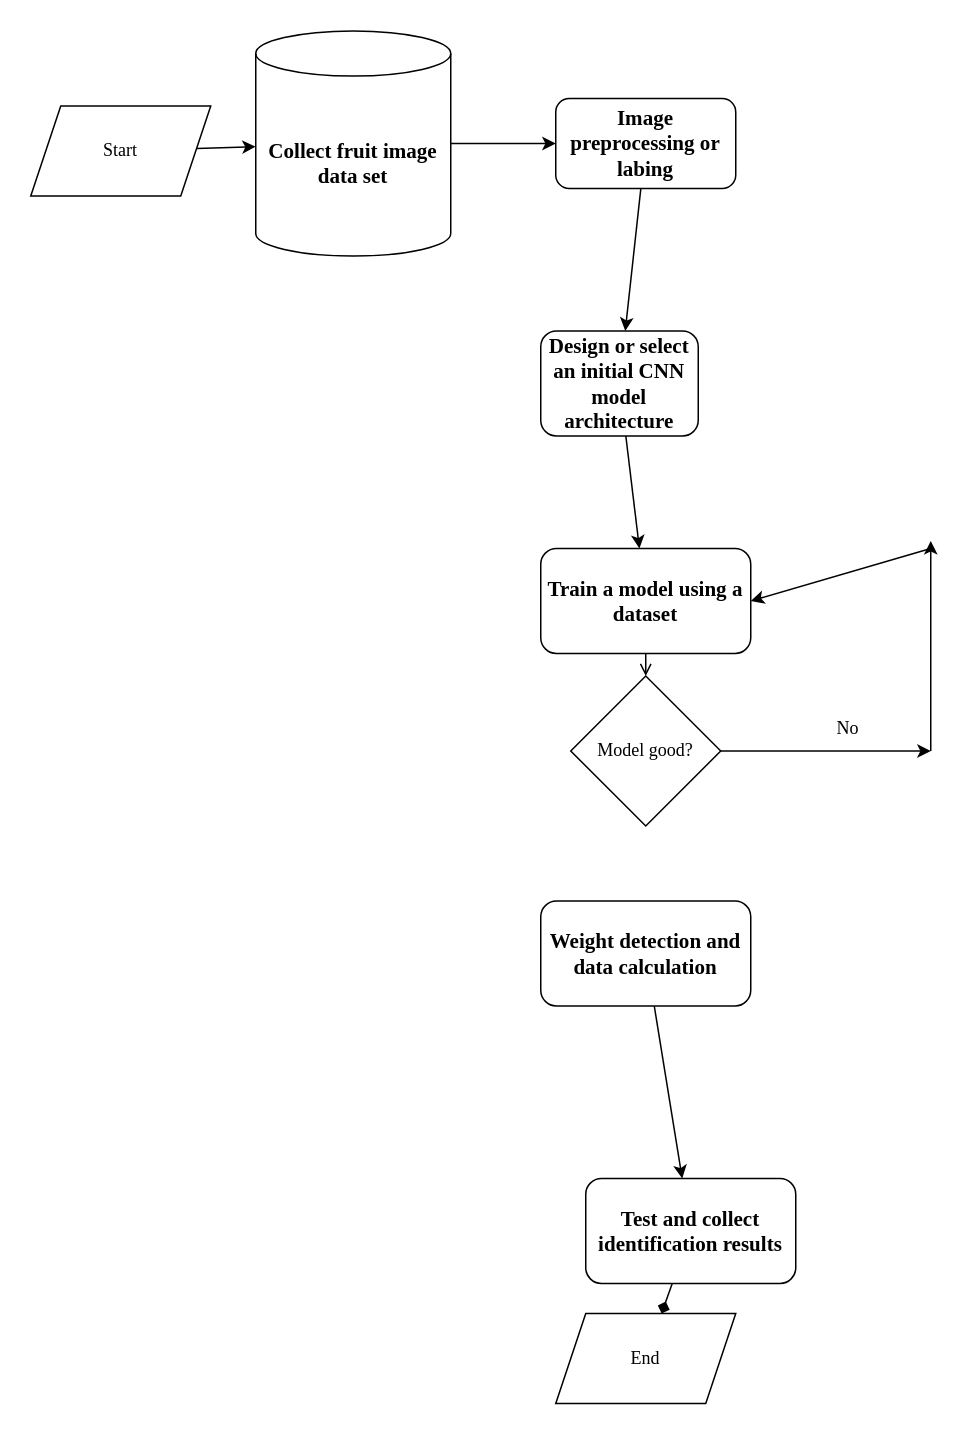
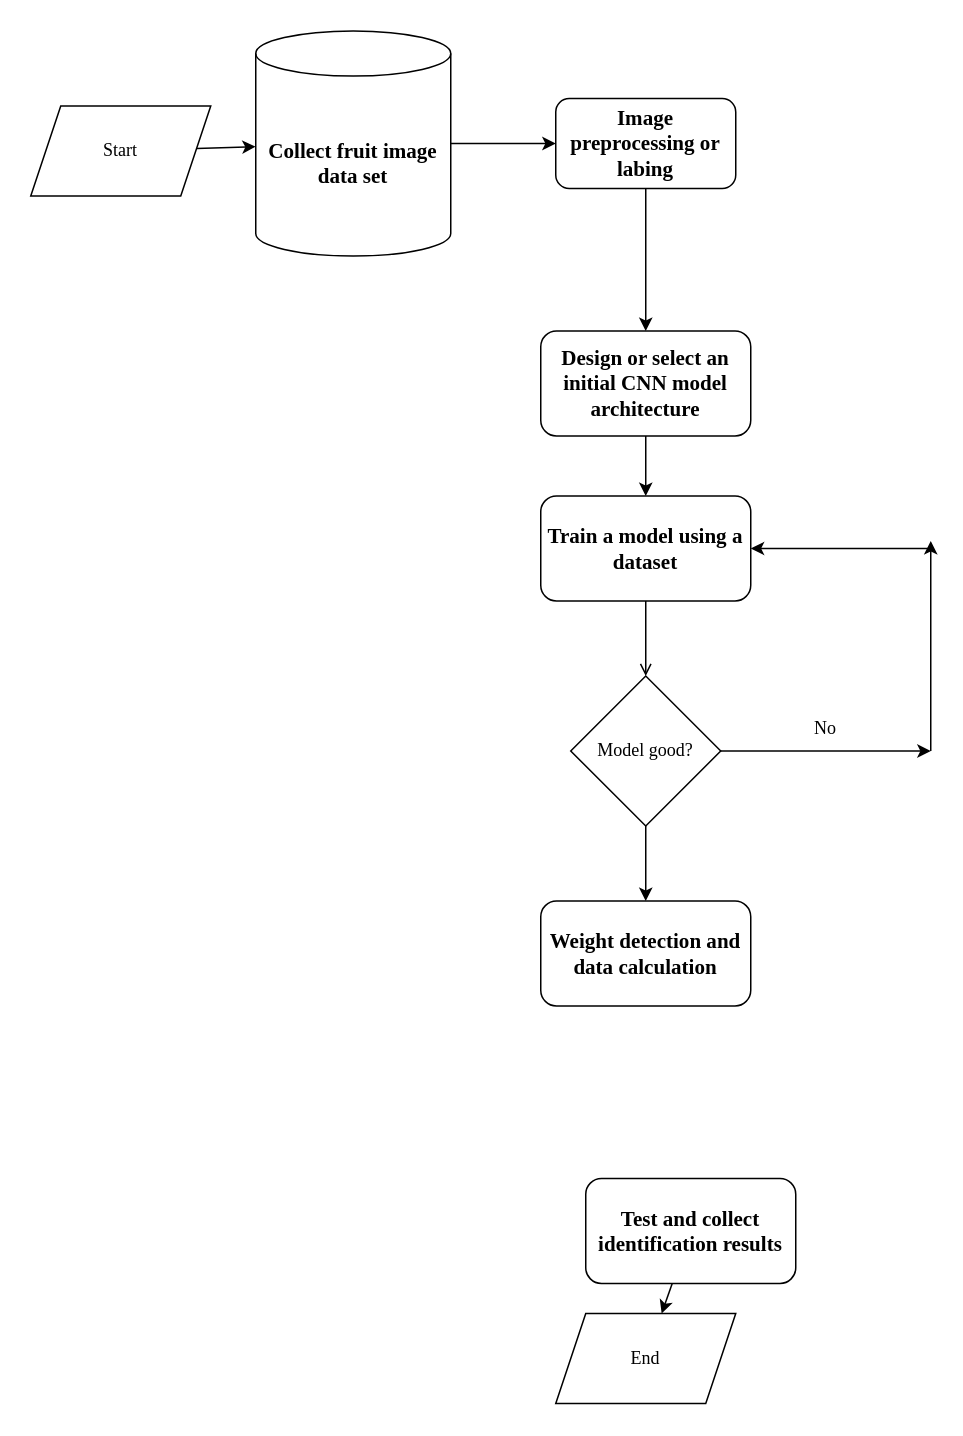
node "Design or select an initial CNN model architecture": size 158x105 -> 210x105
node "Train a model using a dataset": moved (646, 601) -> (646, 548)
node "No": moved (848, 728) -> (826, 728)
edge "Model good?" -> "Weight detection and data calculation": added
edge "Weight detection and data calculation" -> "Test and collect identification results": removed
edge "Test and collect identification results" -> "End": arrowhead diamond -> classic
